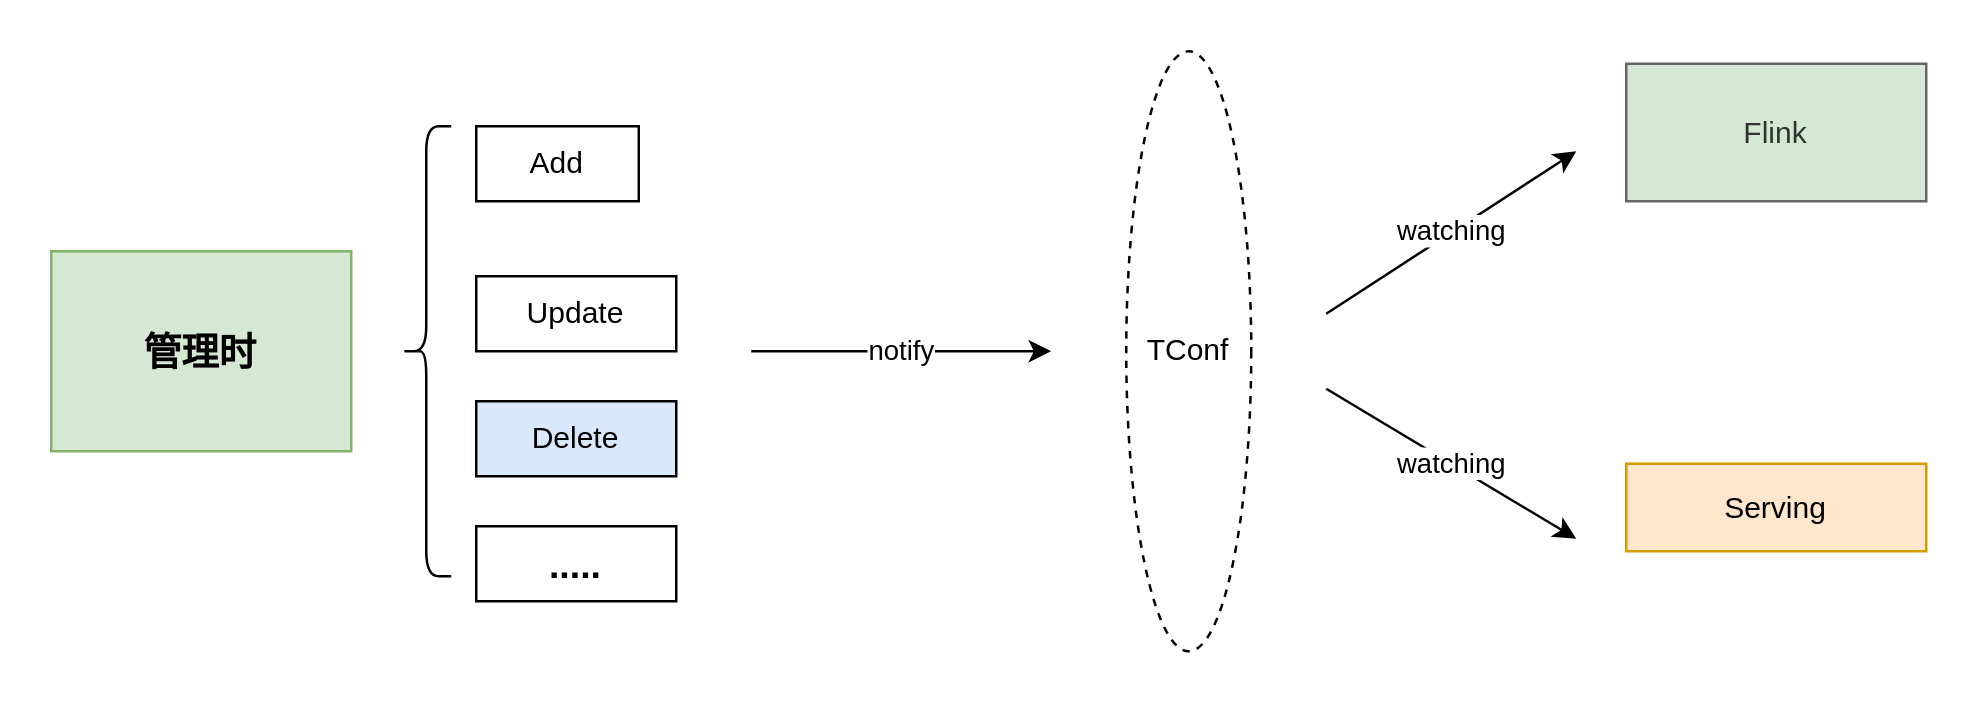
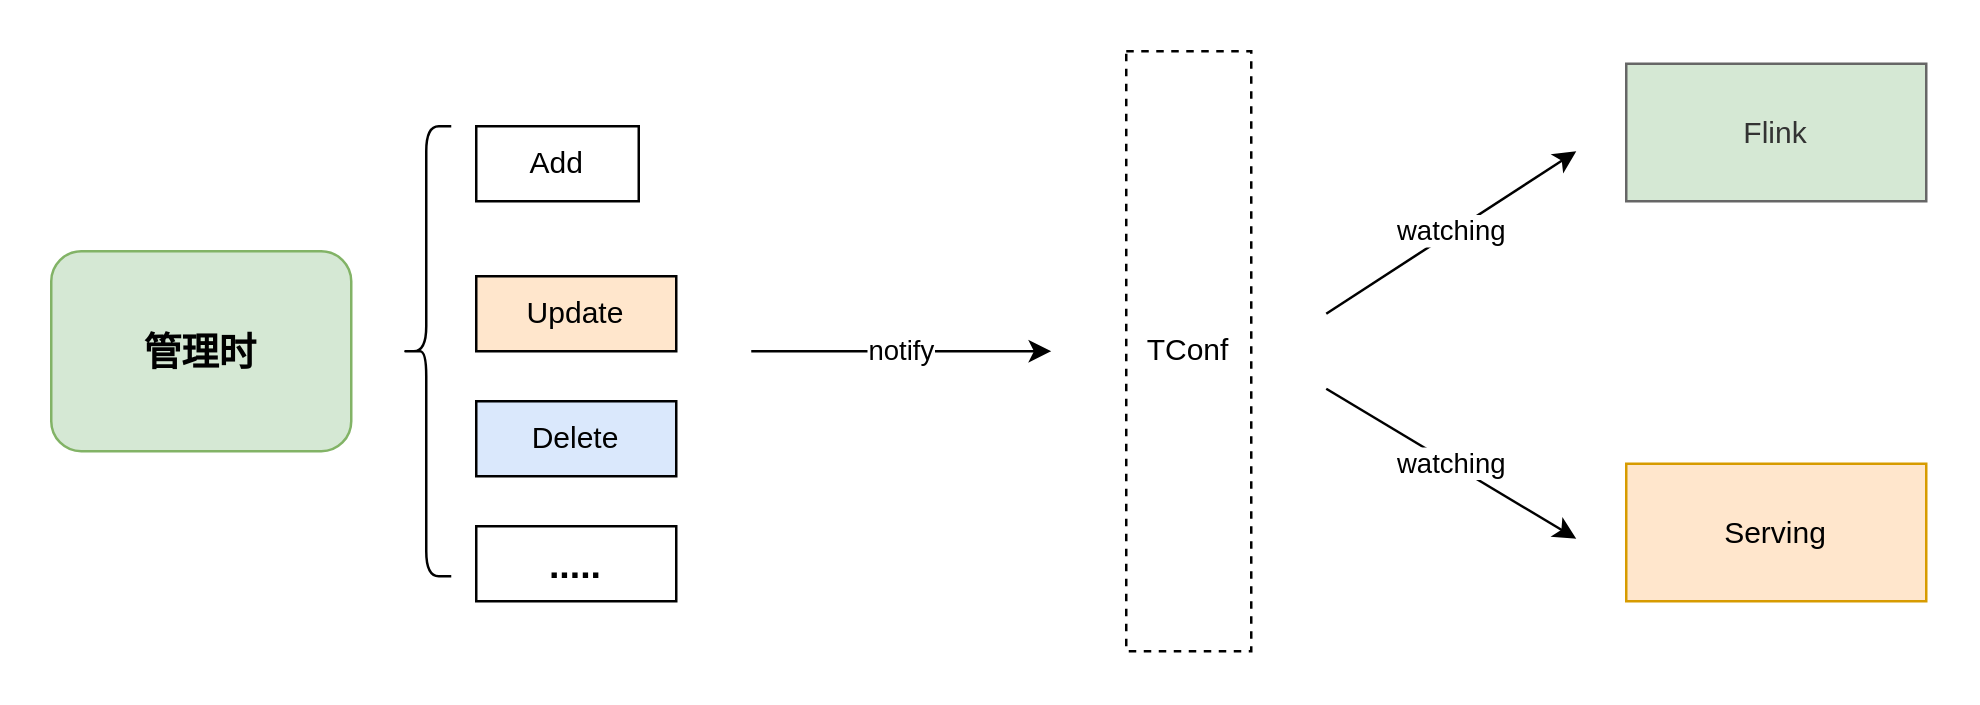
node "Update": fillcolor #ffffff -> #ffe6cc
node "管理时": shape rectangle -> rounded rectangle
node "TConf": shape ellipse -> rectangle
node "Serving": size 300x88 -> 300x138
